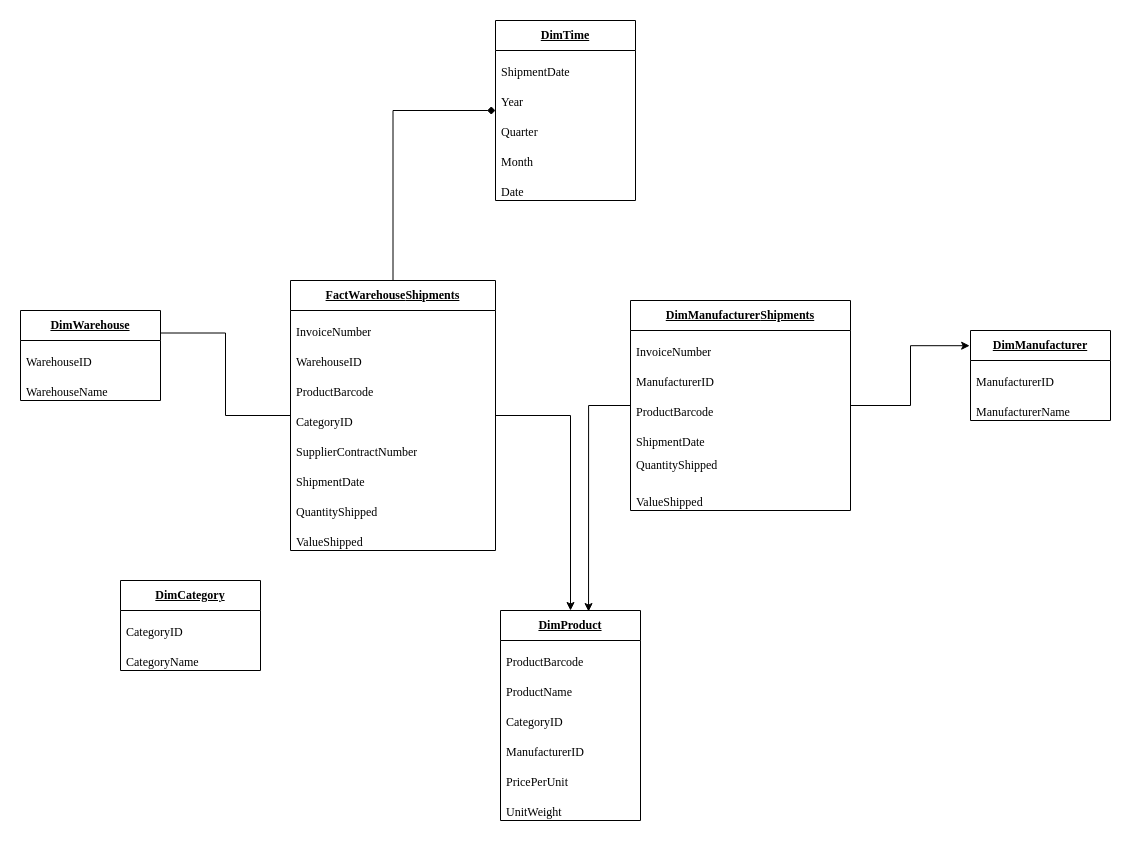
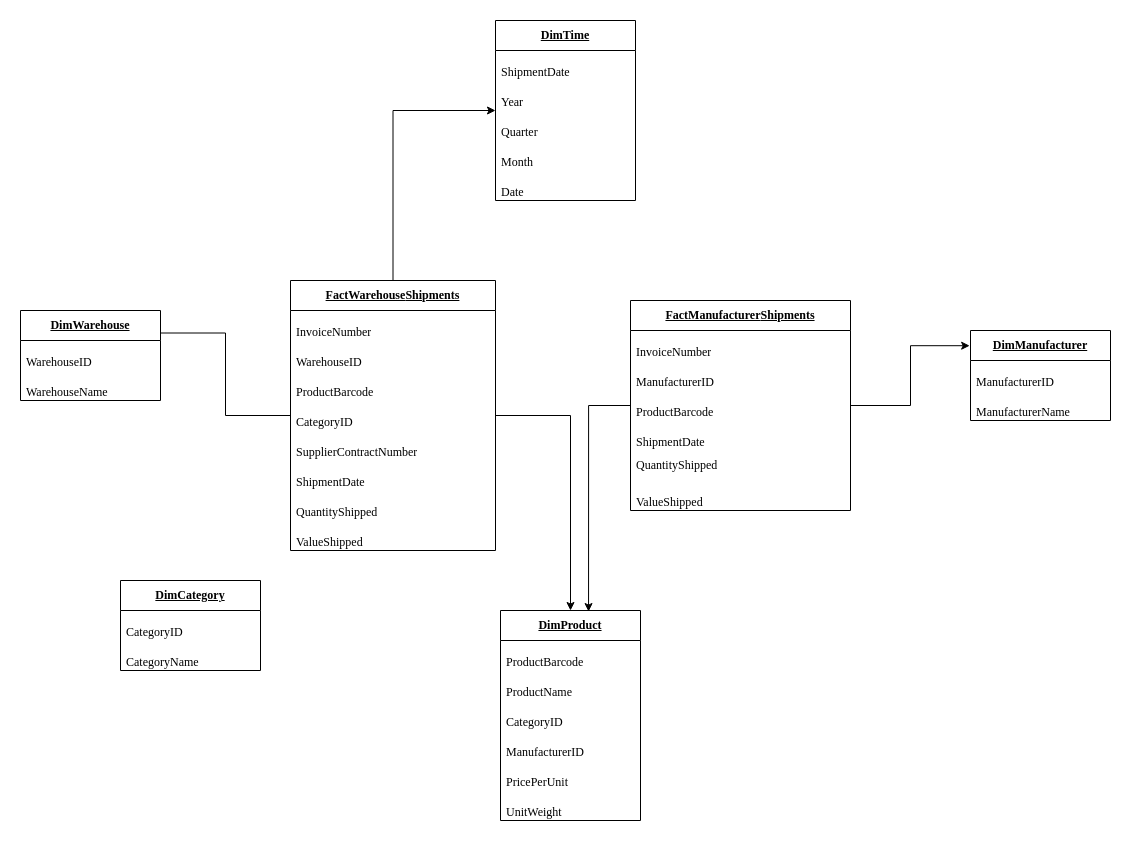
edge "FactWarehouseShipments" -> "DimTime": arrowhead diamond -> classic
node "DimManufacturerShipments": label "DimManufacturerShipments" -> "FactManufacturerShipments"
